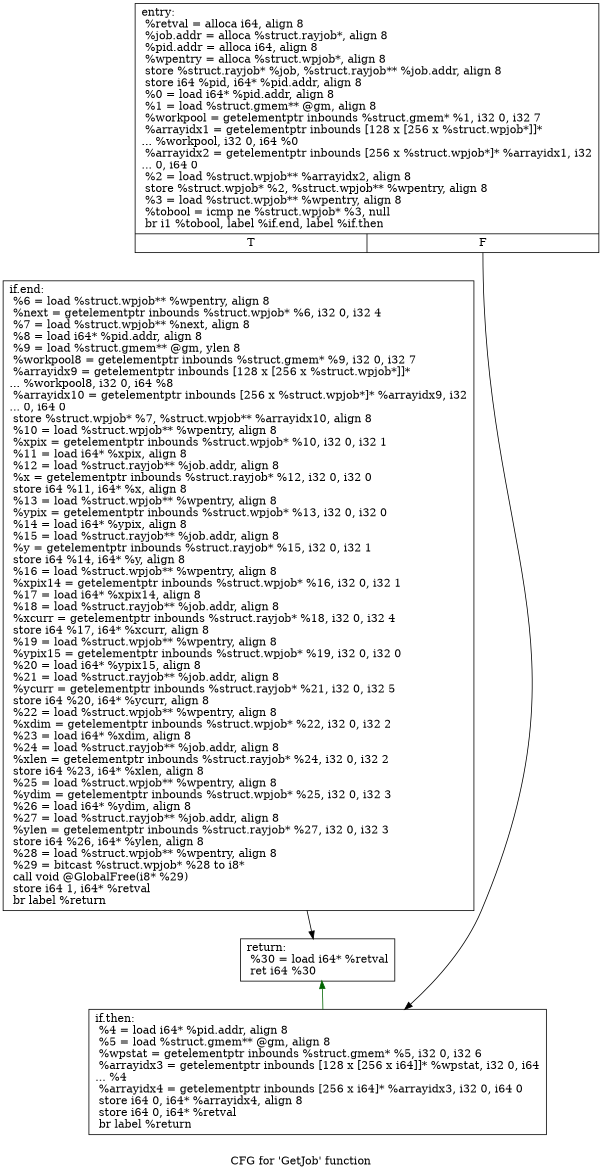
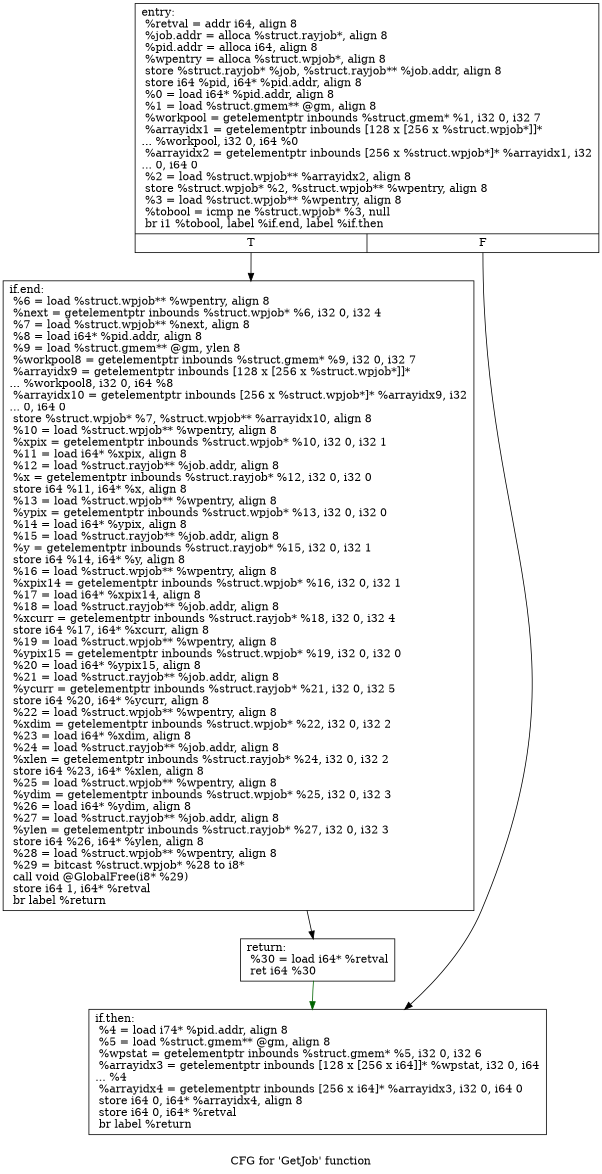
node "entry:": text "%retval = alloca i64, align 8" -> "%retval = addr i64, align 8"
edge "entry:" -> "if.end:": added
edge "if.then:" -> "return:": reversed
node "if.then:": text "%4 = load i64* %pid.addr, align 8" -> "%4 = load i74* %pid.addr, align 8"
